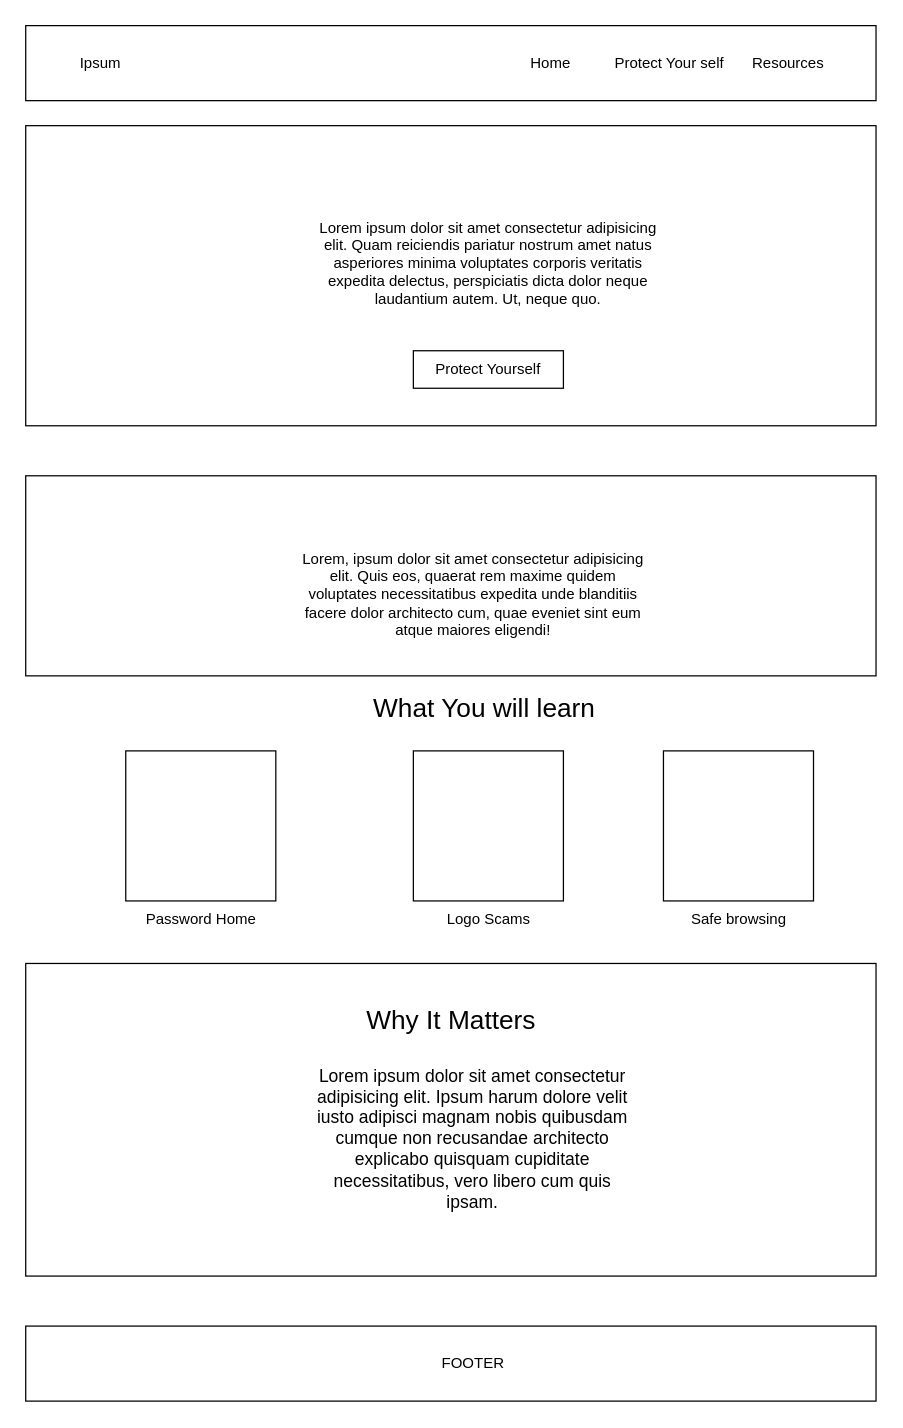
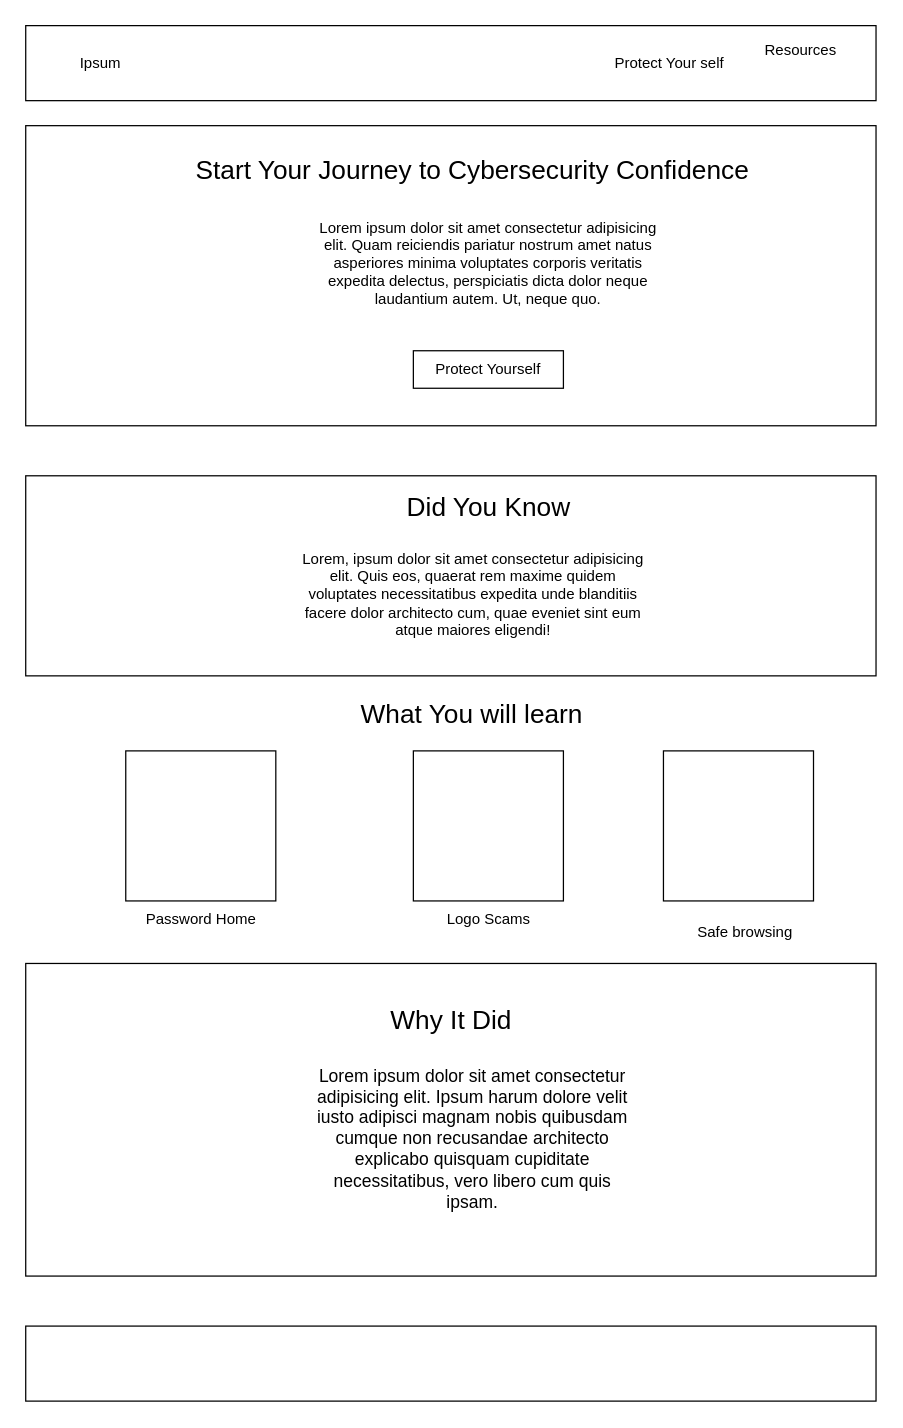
node "Home": removed
node "Resources": moved (788, 63) -> (801, 51)
node "Start Your Journey to Cybersecurity Confidence": added
node "Did You Know": added
node "What You will learn": moved (485, 707) -> (472, 713)
node "Safe browsing": moved (738, 919) -> (744, 932)
node "Why It Matters": label "Why It Matters" -> "Why It Did"
node "FOOTER": removed
